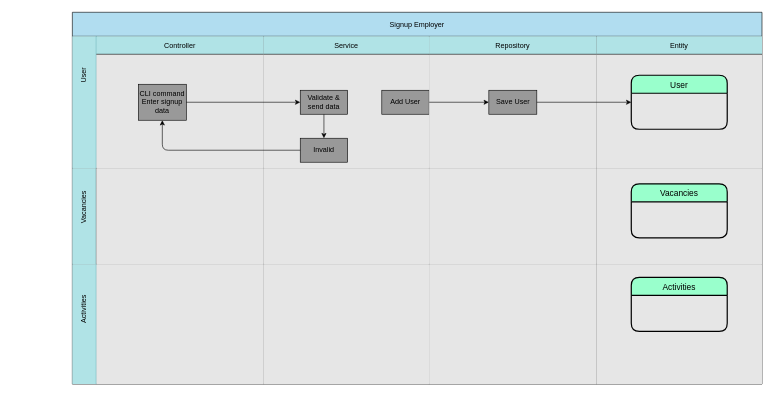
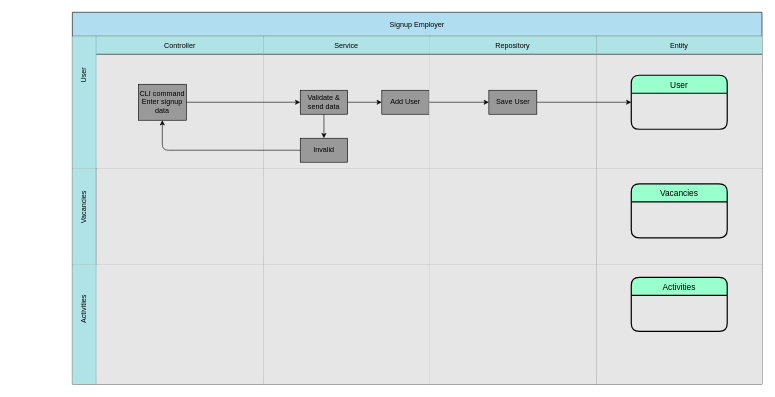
edge "Validate & send data" -> "Add User": added
